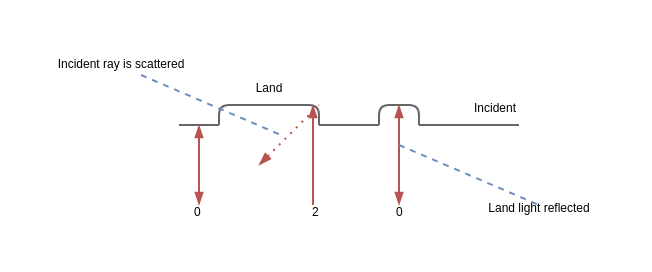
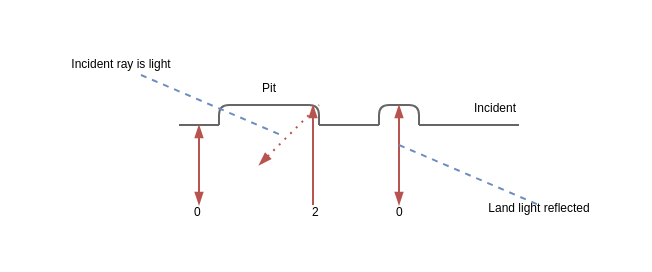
node "Incident ray is scattered": label "Incident ray is scattered" -> "Incident ray is light"
node "Land": label "Land" -> "Pit"
